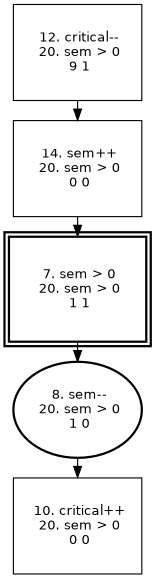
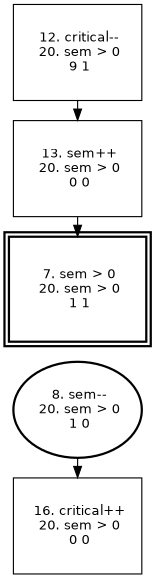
node "14. sem++ 20. sem > 0 0 0": label "14. sem++ 20. sem > 0 0 0" -> "13. sem++ 20. sem > 0 0 0"
edge "7. sem > 0 20. sem > 0 1 1" -> "8. sem-- 20. sem > 0 1 0": removed
node "10. critical++ 20. sem > 0 0 0": label "10. critical++ 20. sem > 0 0 0" -> "16. critical++ 20. sem > 0 0 0"
